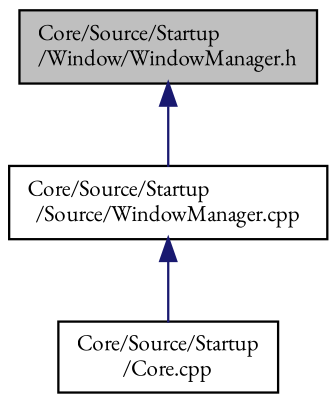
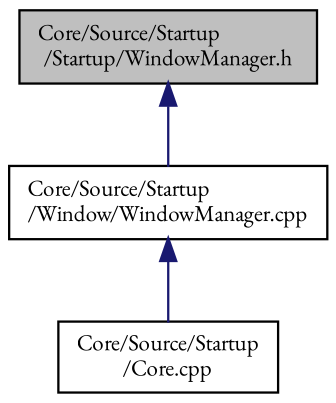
node "Core/Source/Startup /Window/WindowManager.h": label "Core/Source/Startup /Window/WindowManager.h" -> "Core/Source/Startup /Startup/WindowManager.h"
node "Core/Source/Startup /Source/WindowManager.cpp": label "Core/Source/Startup /Source/WindowManager.cpp" -> "Core/Source/Startup /Window/WindowManager.cpp"
